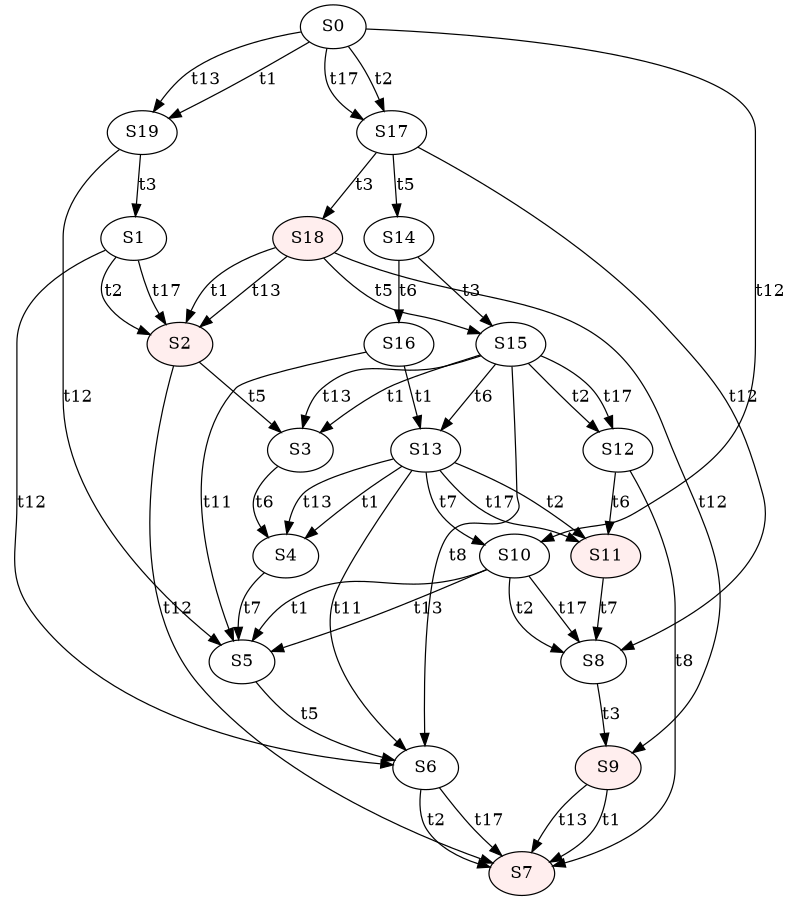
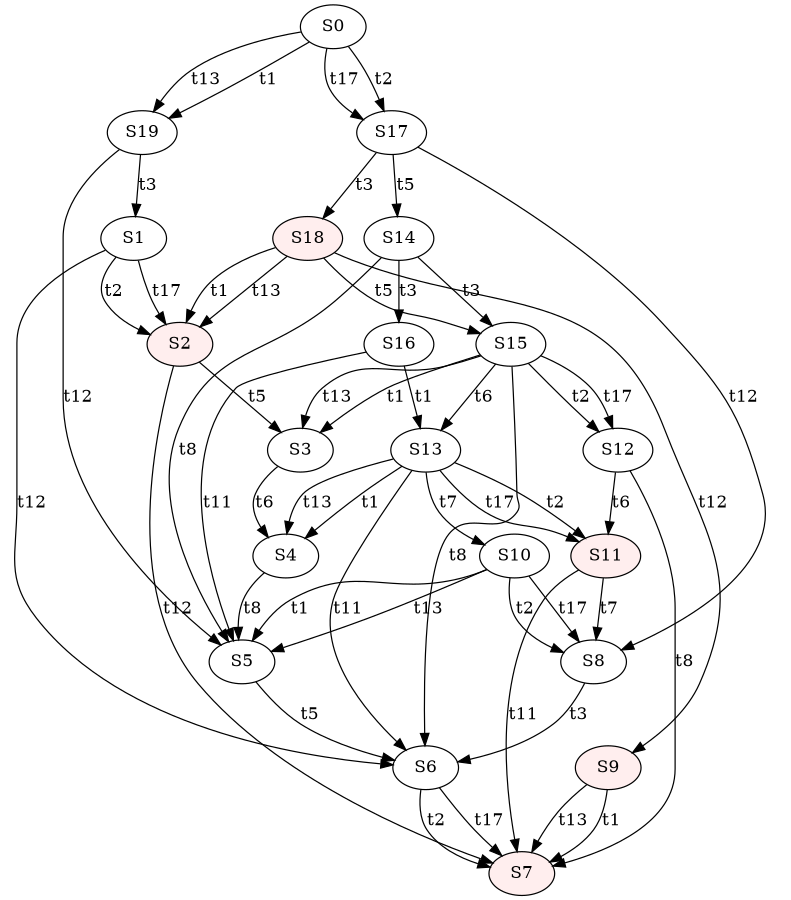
edge "S0" -> "S10": removed, label "t12"
edge "S14" -> "S16": label "t6" -> "t3"
edge "S14" -> "S5": added, label "t8"
edge "S4" -> "S5": label "t7" -> "t8"
edge "S11" -> "S7": added, label "t11"
edge "S8" -> "S9": now "S8" -> "S6"
